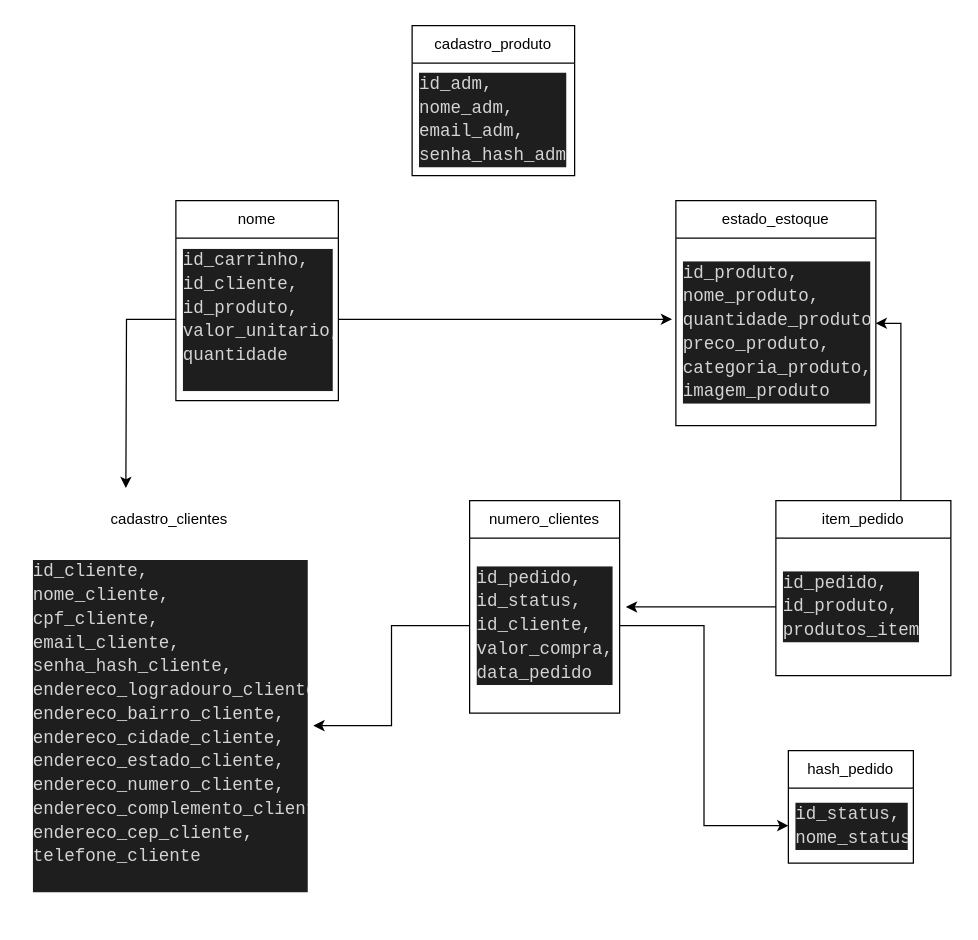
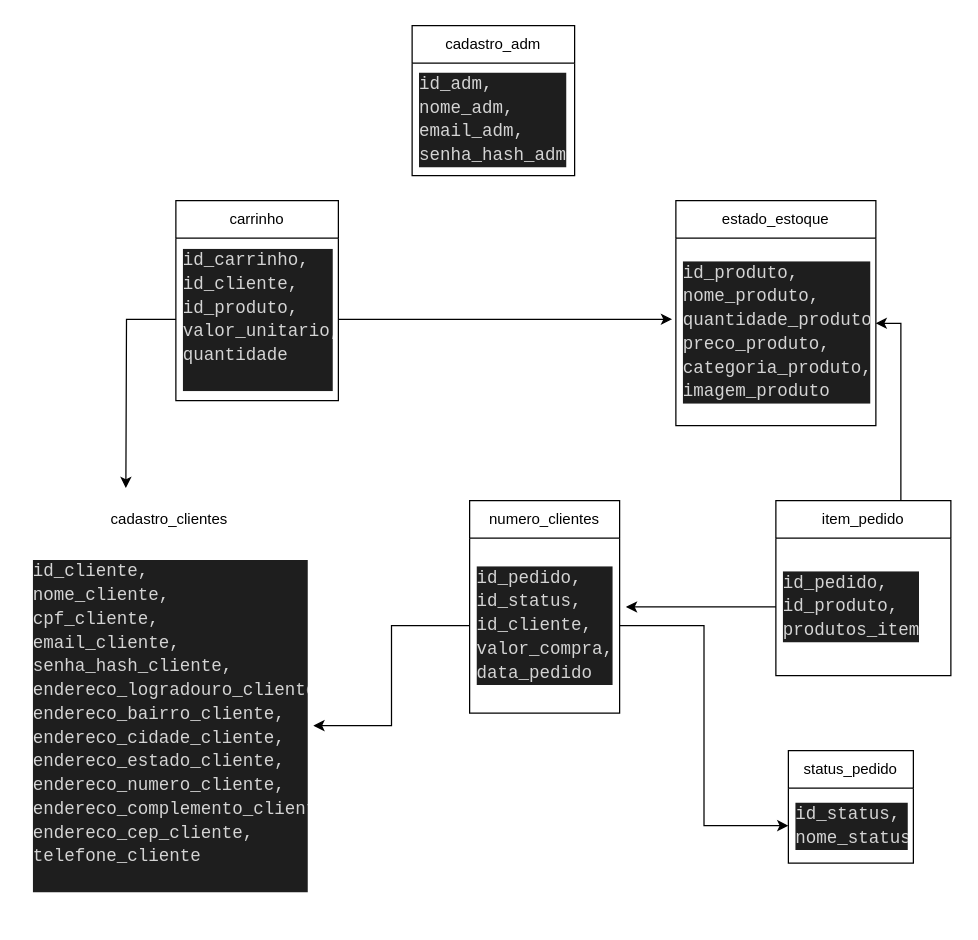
node "cadastro_produto": label "cadastro_produto" -> "cadastro_adm"
node "nome": label "nome" -> "carrinho"
node "hash_pedido": label "hash_pedido" -> "status_pedido"
